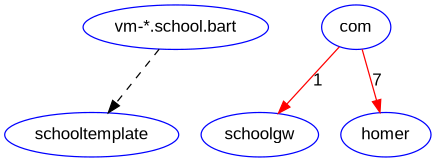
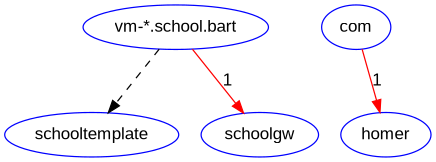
edge "com" -> "schoolgw": now "vm-*.school.bart" -> "schoolgw"
edge "com" -> "homer": label "7" -> "1"
